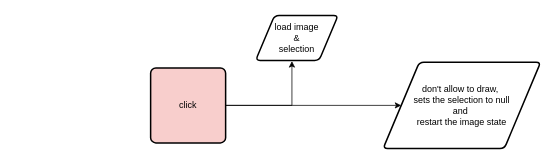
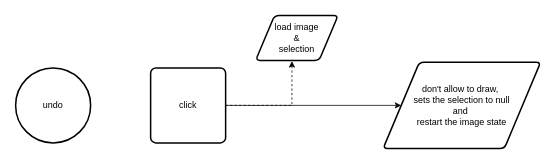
edge "click" -> "load image & selection": style solid -> dashed
node "undo": added
node "click": fillcolor #f8cecc -> #ffffff
